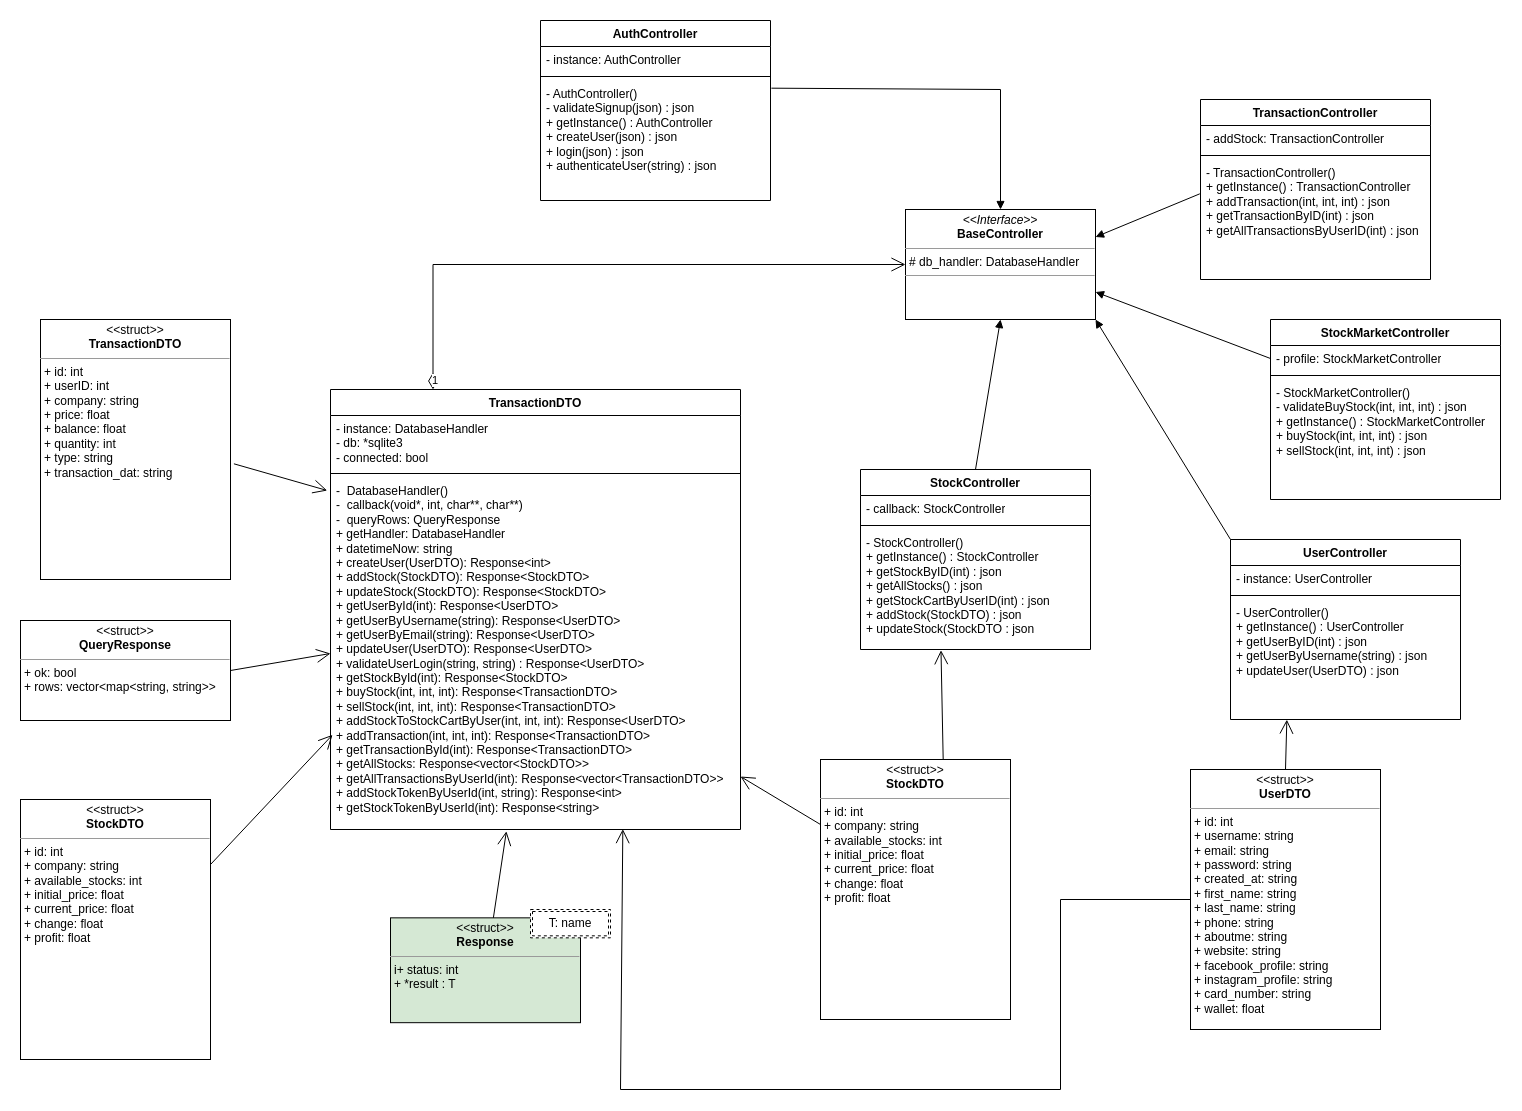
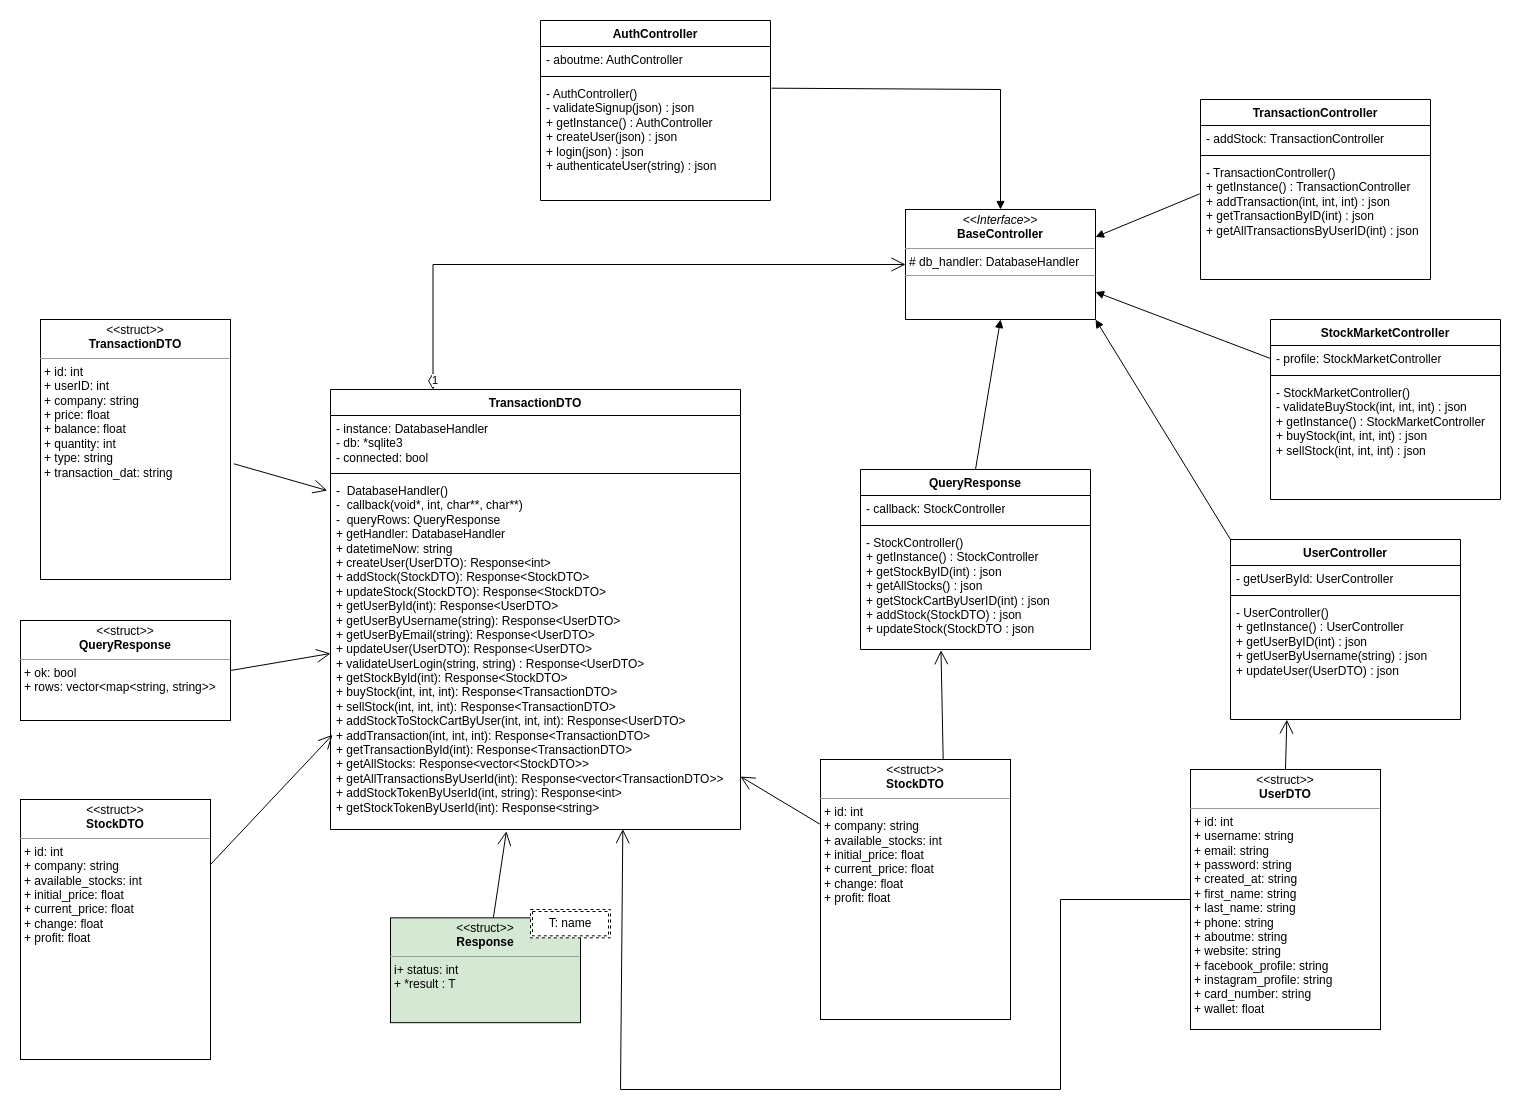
node "- instance: AuthController": label "- instance: AuthController" -> "- aboutme: AuthController"
node "StockController": label "StockController" -> "QueryResponse"
node "- instance: UserController": label "- instance: UserController" -> "- getUserById: UserController"
